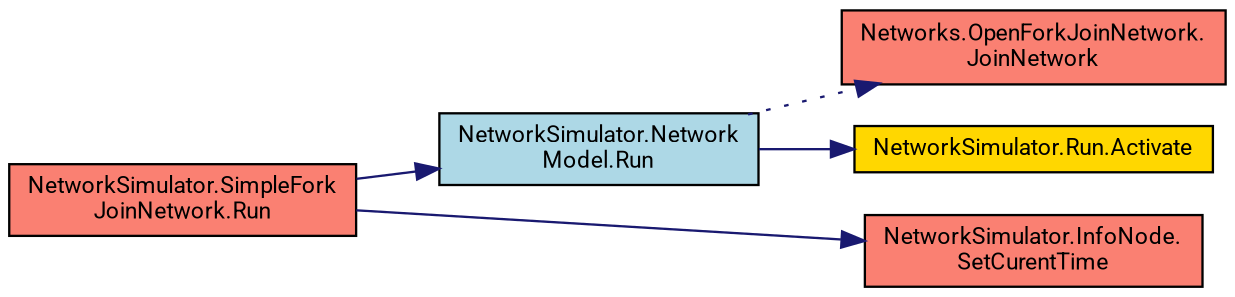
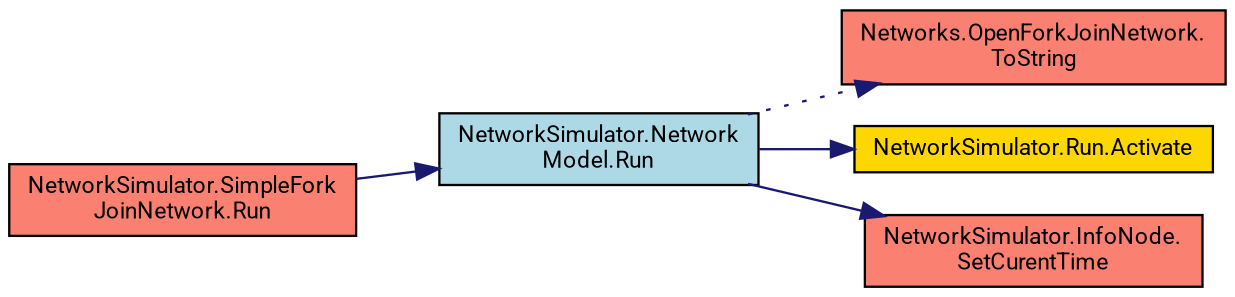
node "Networks.OpenForkJoinNetwork. JoinNetwork": label "Networks.OpenForkJoinNetwork. JoinNetwork" -> "Networks.OpenForkJoinNetwork. ToString"
edge "NetworkSimulator.SimpleFork JoinNetwork.Run" -> "NetworkSimulator.InfoNode. SetCurentTime": now "NetworkSimulator.Network Model.Run" -> "NetworkSimulator.InfoNode. SetCurentTime"
